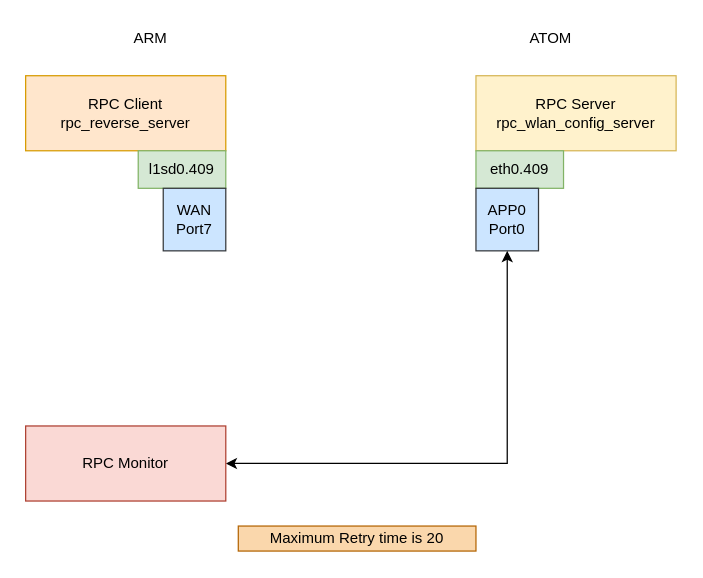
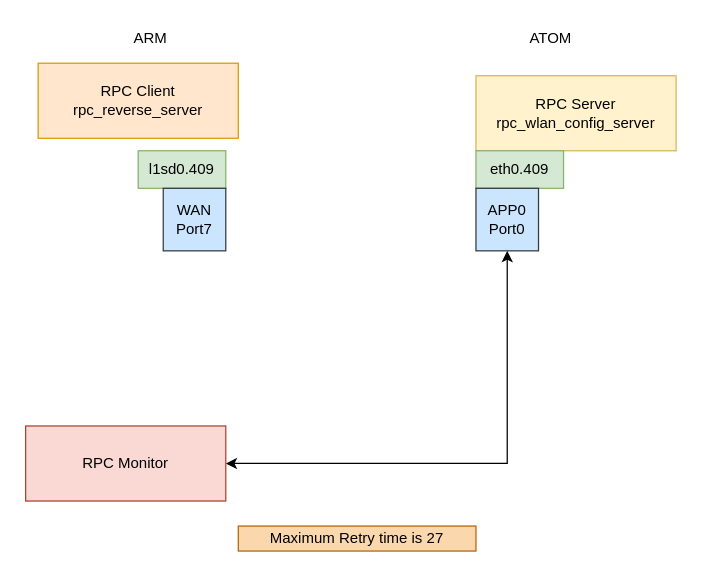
node "RPC Client rpc_reverse_server": moved (126, 113) -> (138, 101)
node "Maximum Retry time is 20": label "Maximum Retry time is 20" -> "Maximum Retry time is 27"
